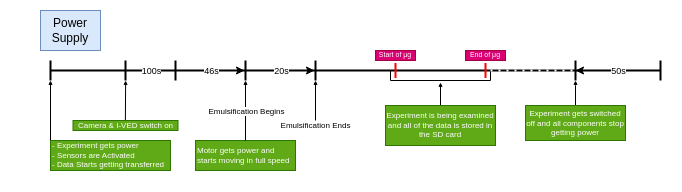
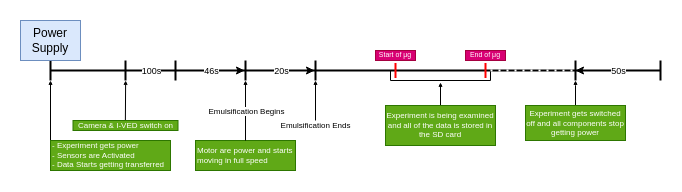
node "Power Supply": moved (71, 31) -> (51, 41)
node "Motor gets power and starts moving in full speed": label "Motor gets power and starts moving in full speed" -> "Motor are power and starts moving in full speed"
